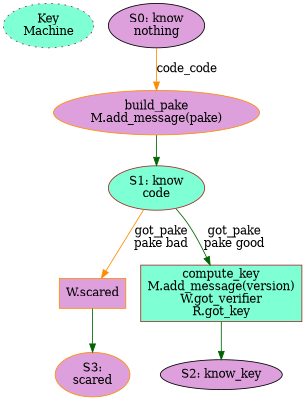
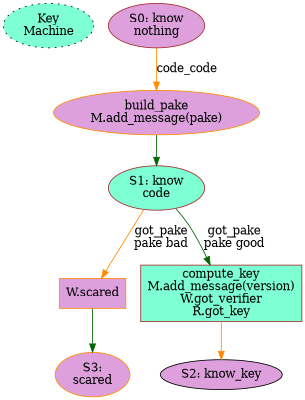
node "Key Machine": color brown -> black
node "S0: know nothing": color black -> brown
edge "compute_key M.add_message(version) W.got_verifier R.got_key" -> "S2: know_key": color darkgreen -> darkorange
